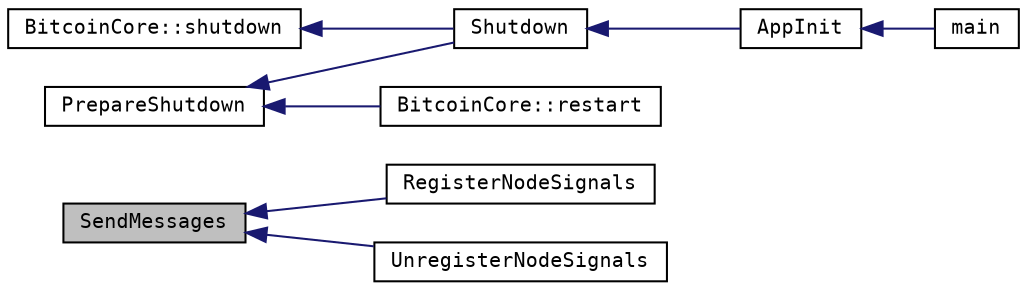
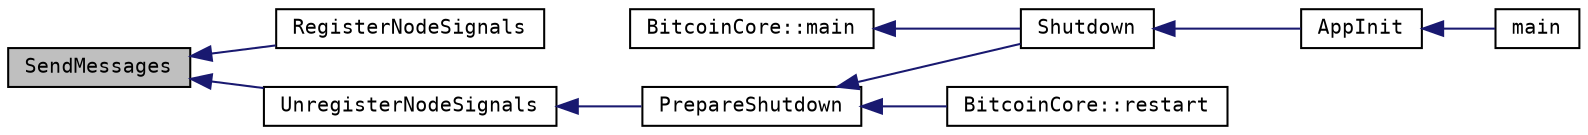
node "BitcoinCore::shutdown": label "BitcoinCore::shutdown" -> "BitcoinCore::main"
edge "PrepareShutdown" -> "UnregisterNodeSignals": added
